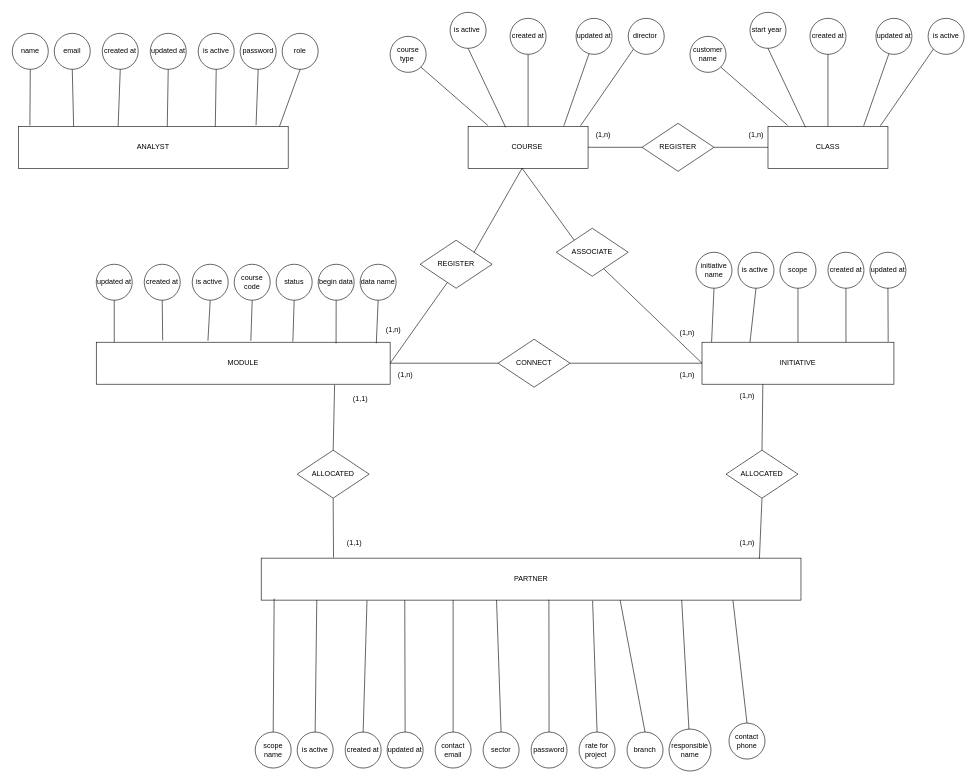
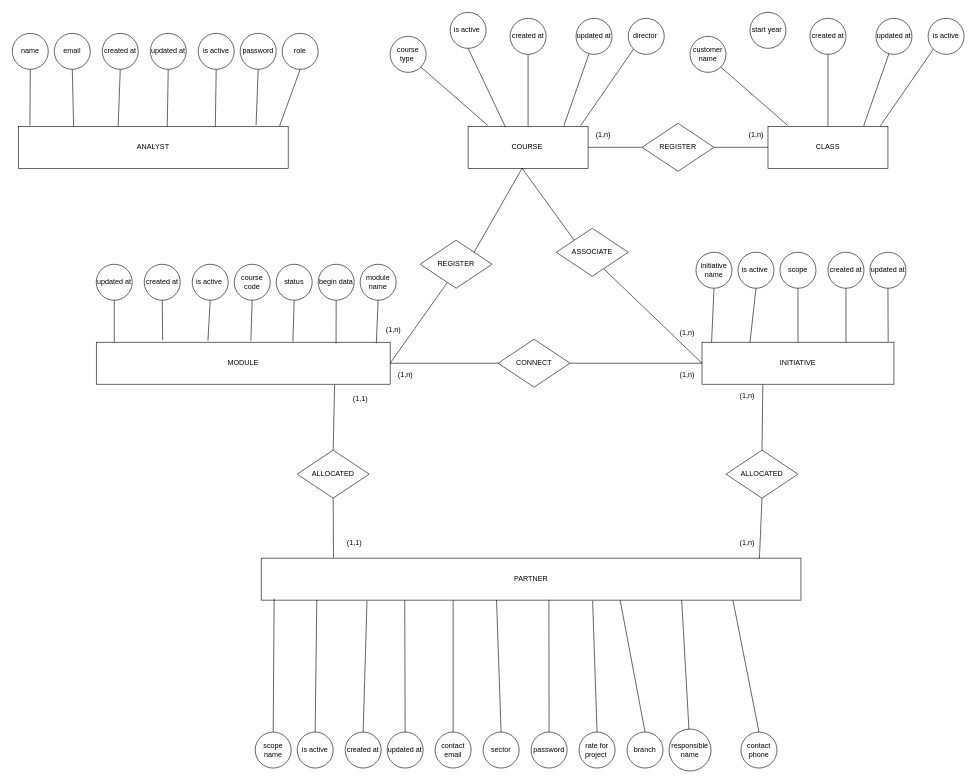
edge "start year" -- "CLASS": removed
node "data name": label "data name" -> "module name"
node "contact phone": moved (747, 741) -> (759, 750)
